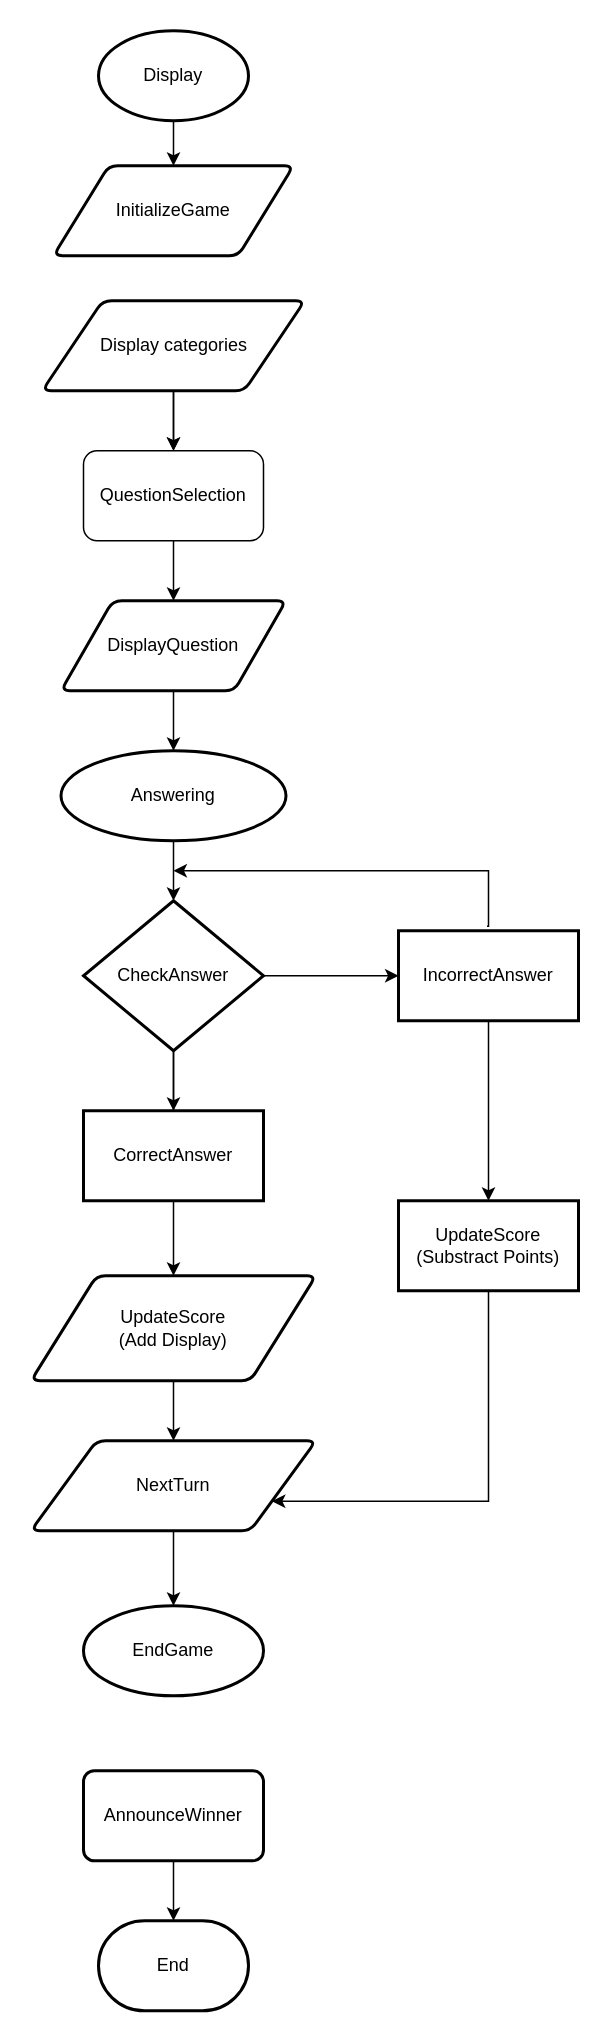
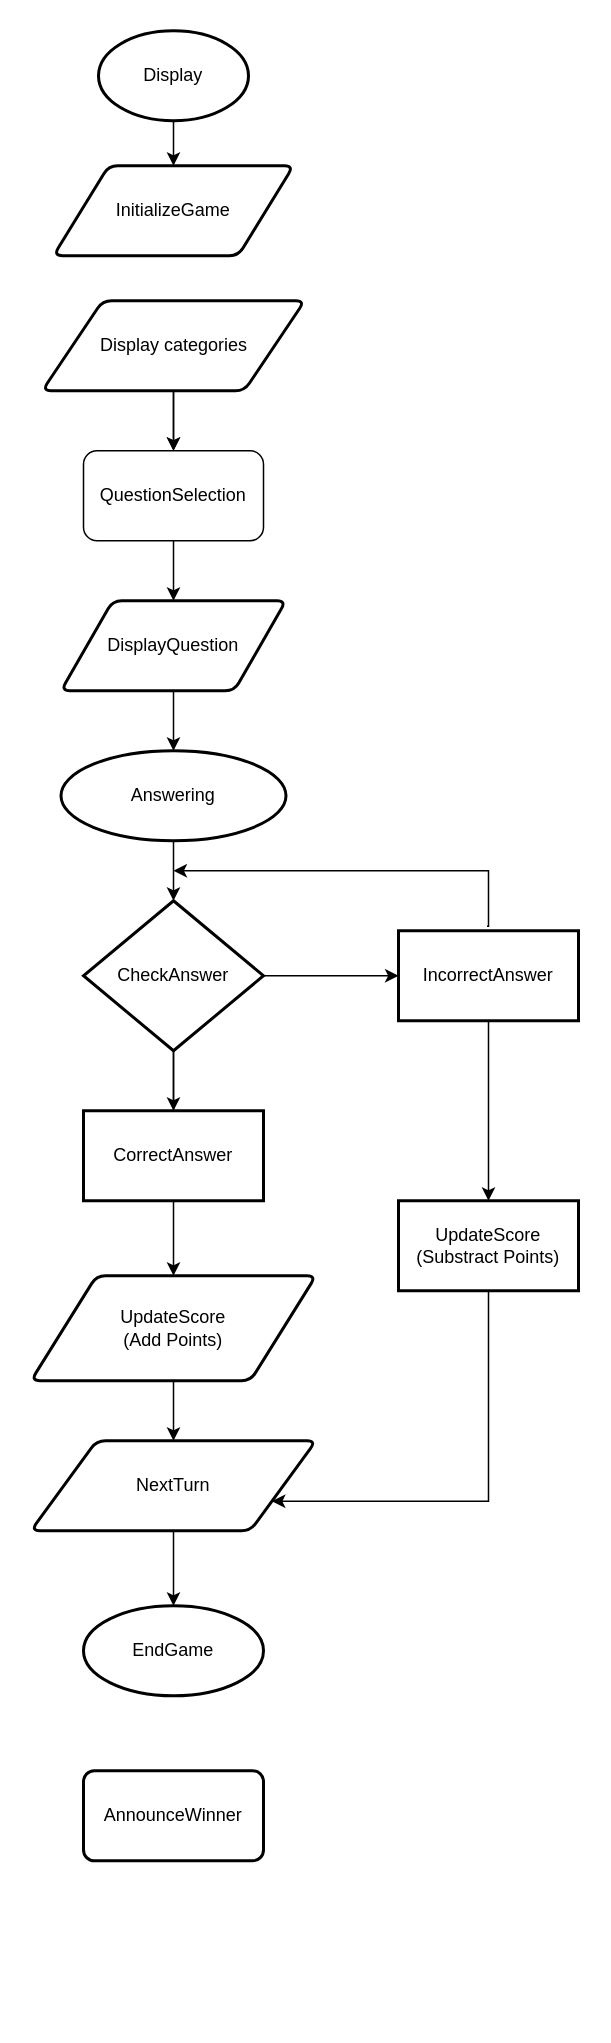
node "UpdateScore (Add Display)": label "UpdateScore (Add Display)" -> "UpdateScore (Add Points)"
edge "AnnounceWinner" -> "End": removed
node "End": removed
